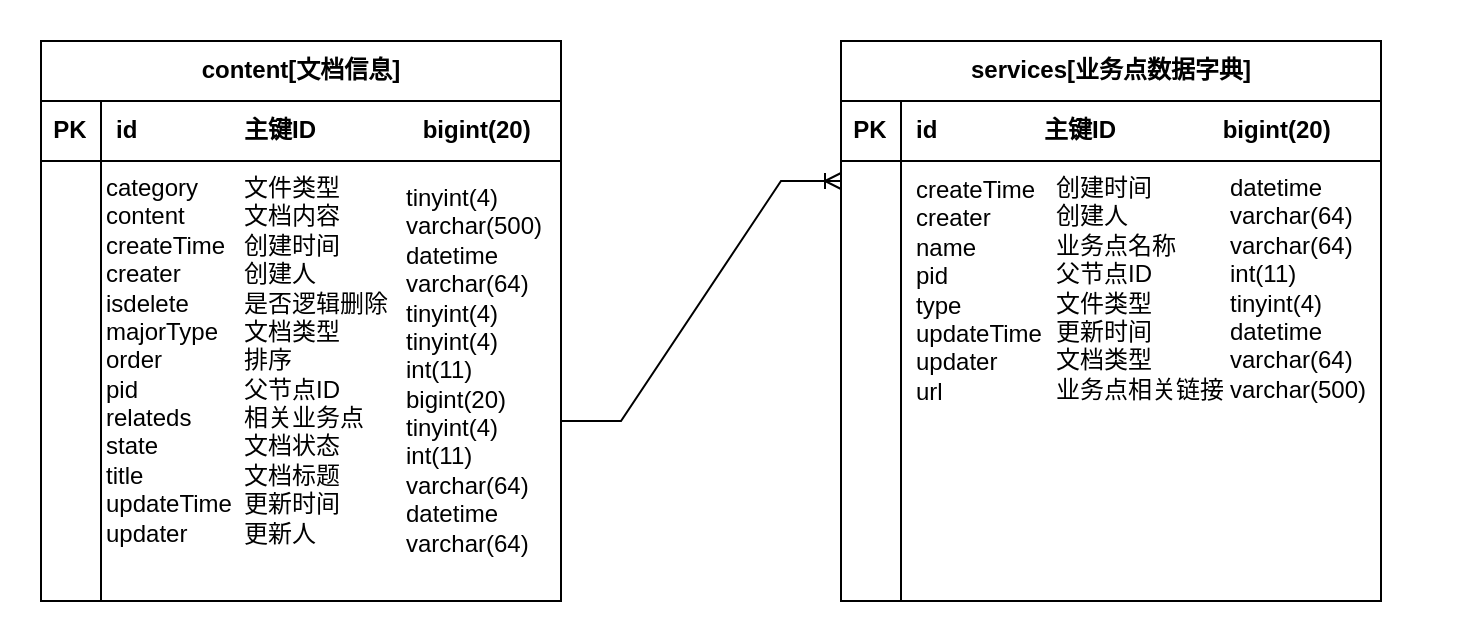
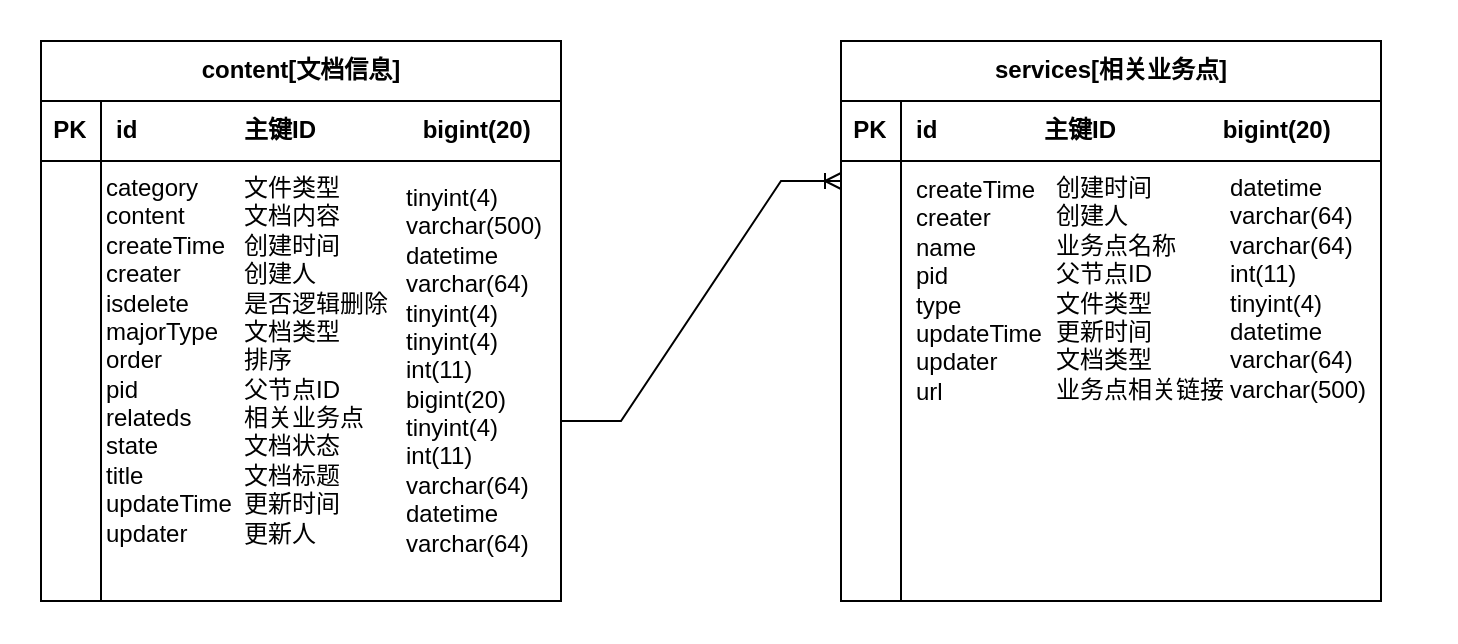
node "services[业务点数据字典]": label "services[业务点数据字典]" -> "services[相关业务点]"
